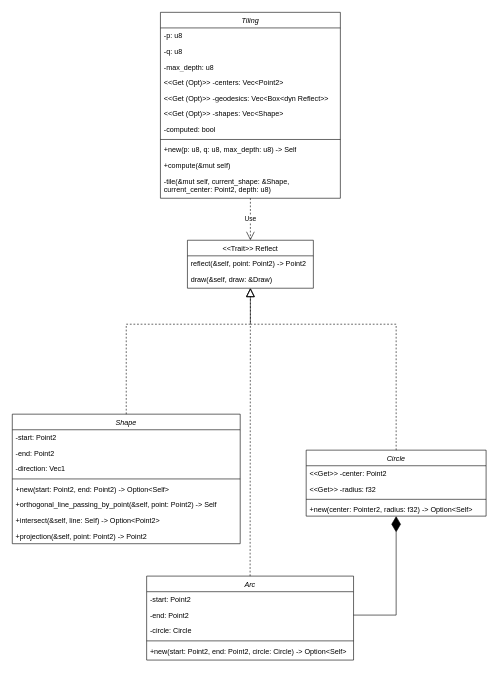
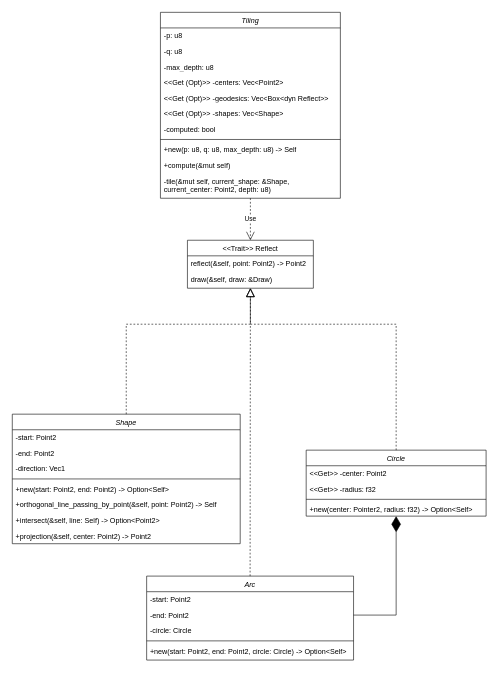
node "+projection(&self, point: Point2) -> Point2": label "+projection(&self, point: Point2) -> Point2" -> "+projection(&self, center: Point2) -> Point2"
